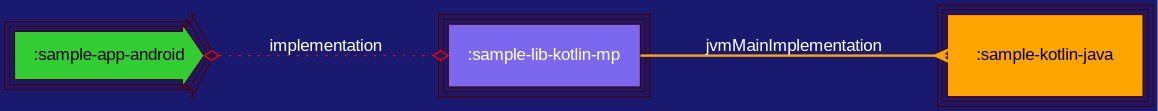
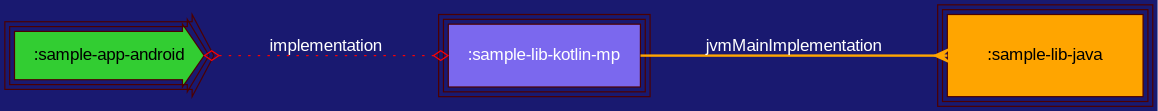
node ":sample-kotlin-java": label ":sample-kotlin-java" -> ":sample-lib-java"
